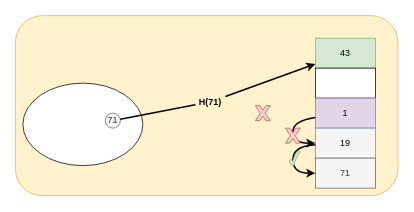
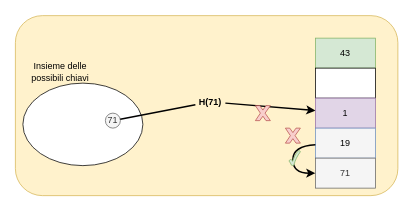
node "Insieme delle possibili chiavi": added
edge "H(71)" -> "43": now "H(71)" -> "1"
edge "1" -> "19": removed
